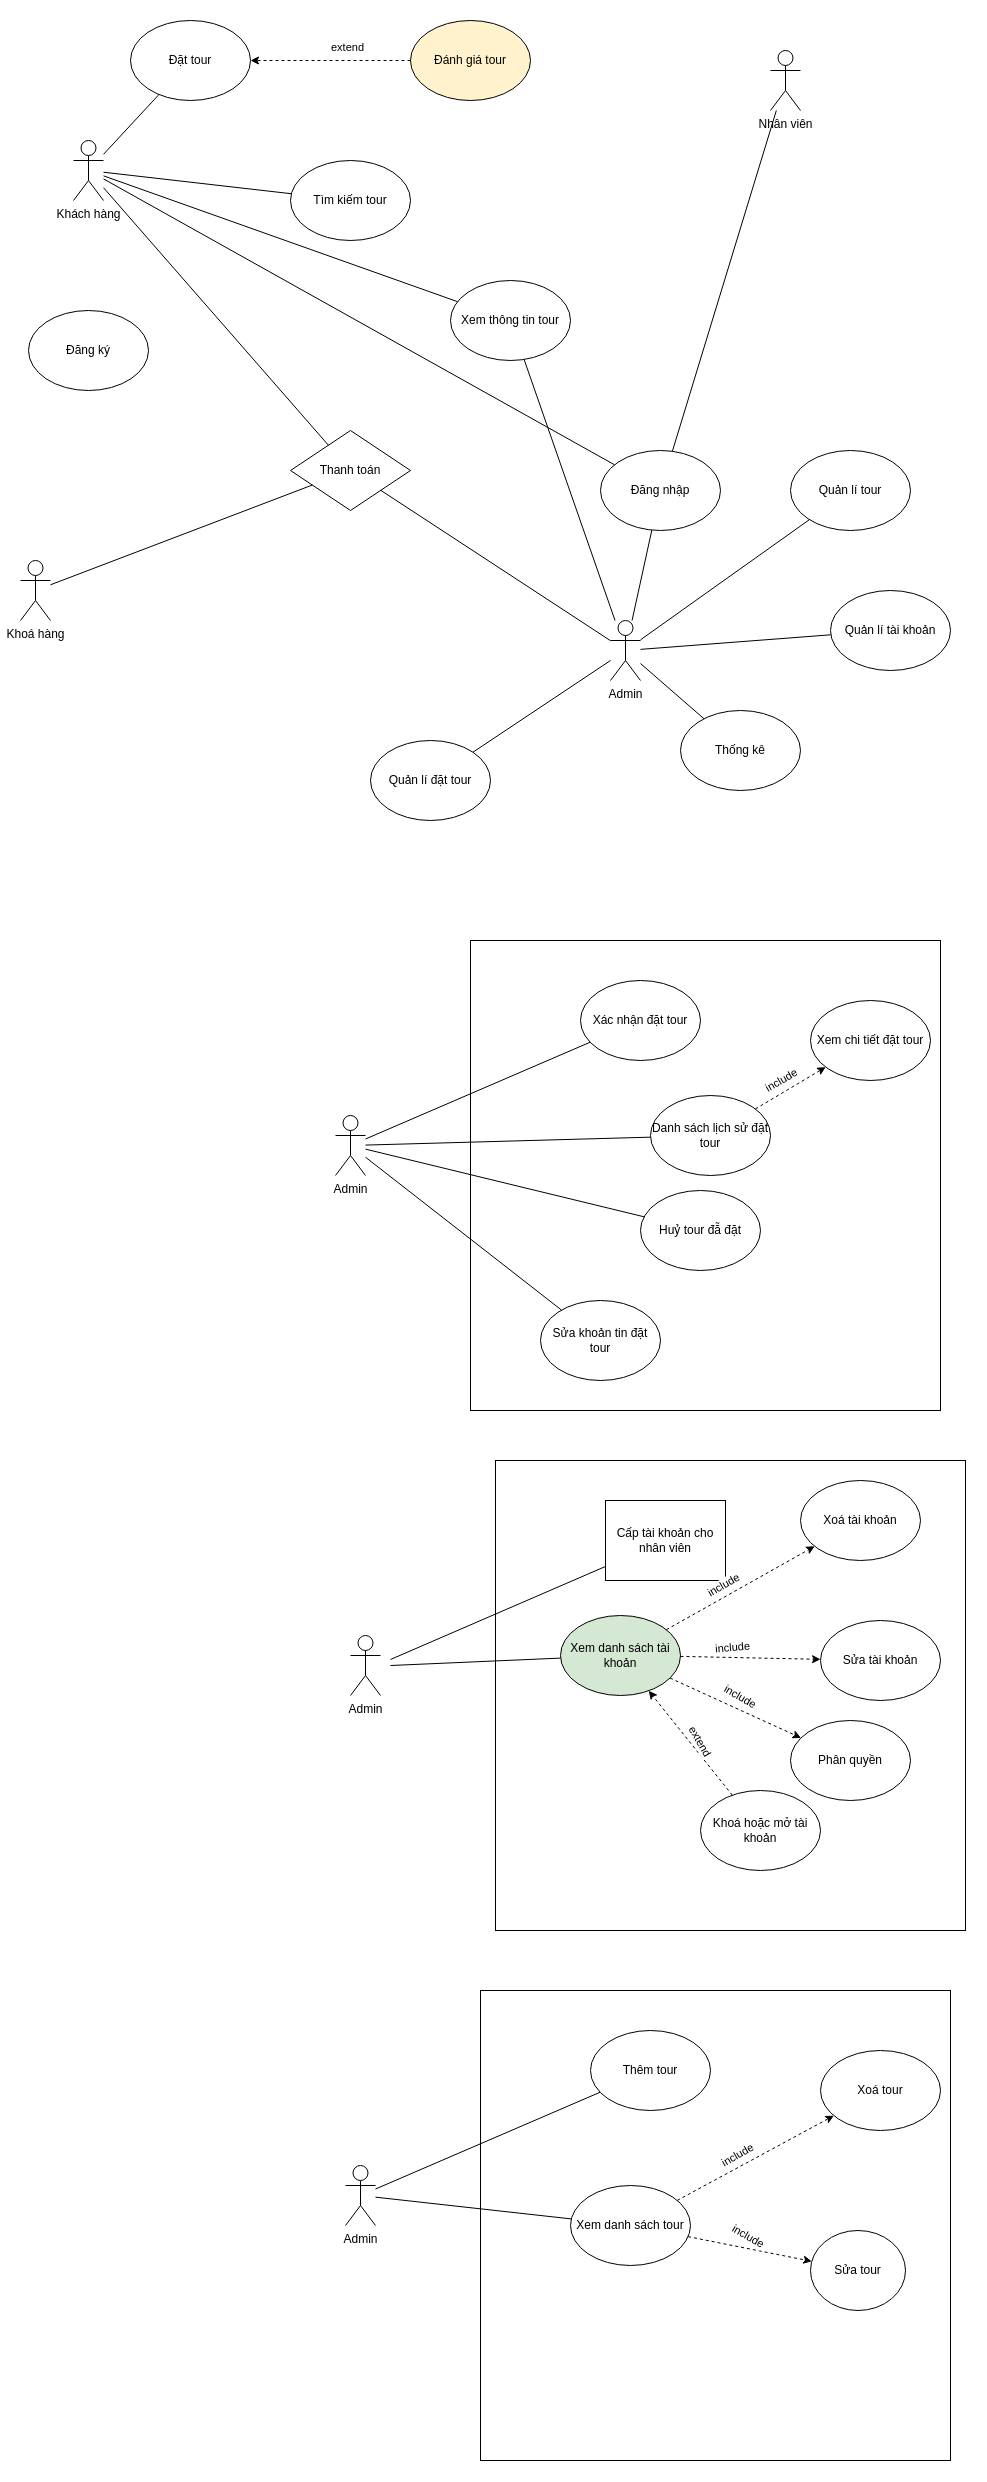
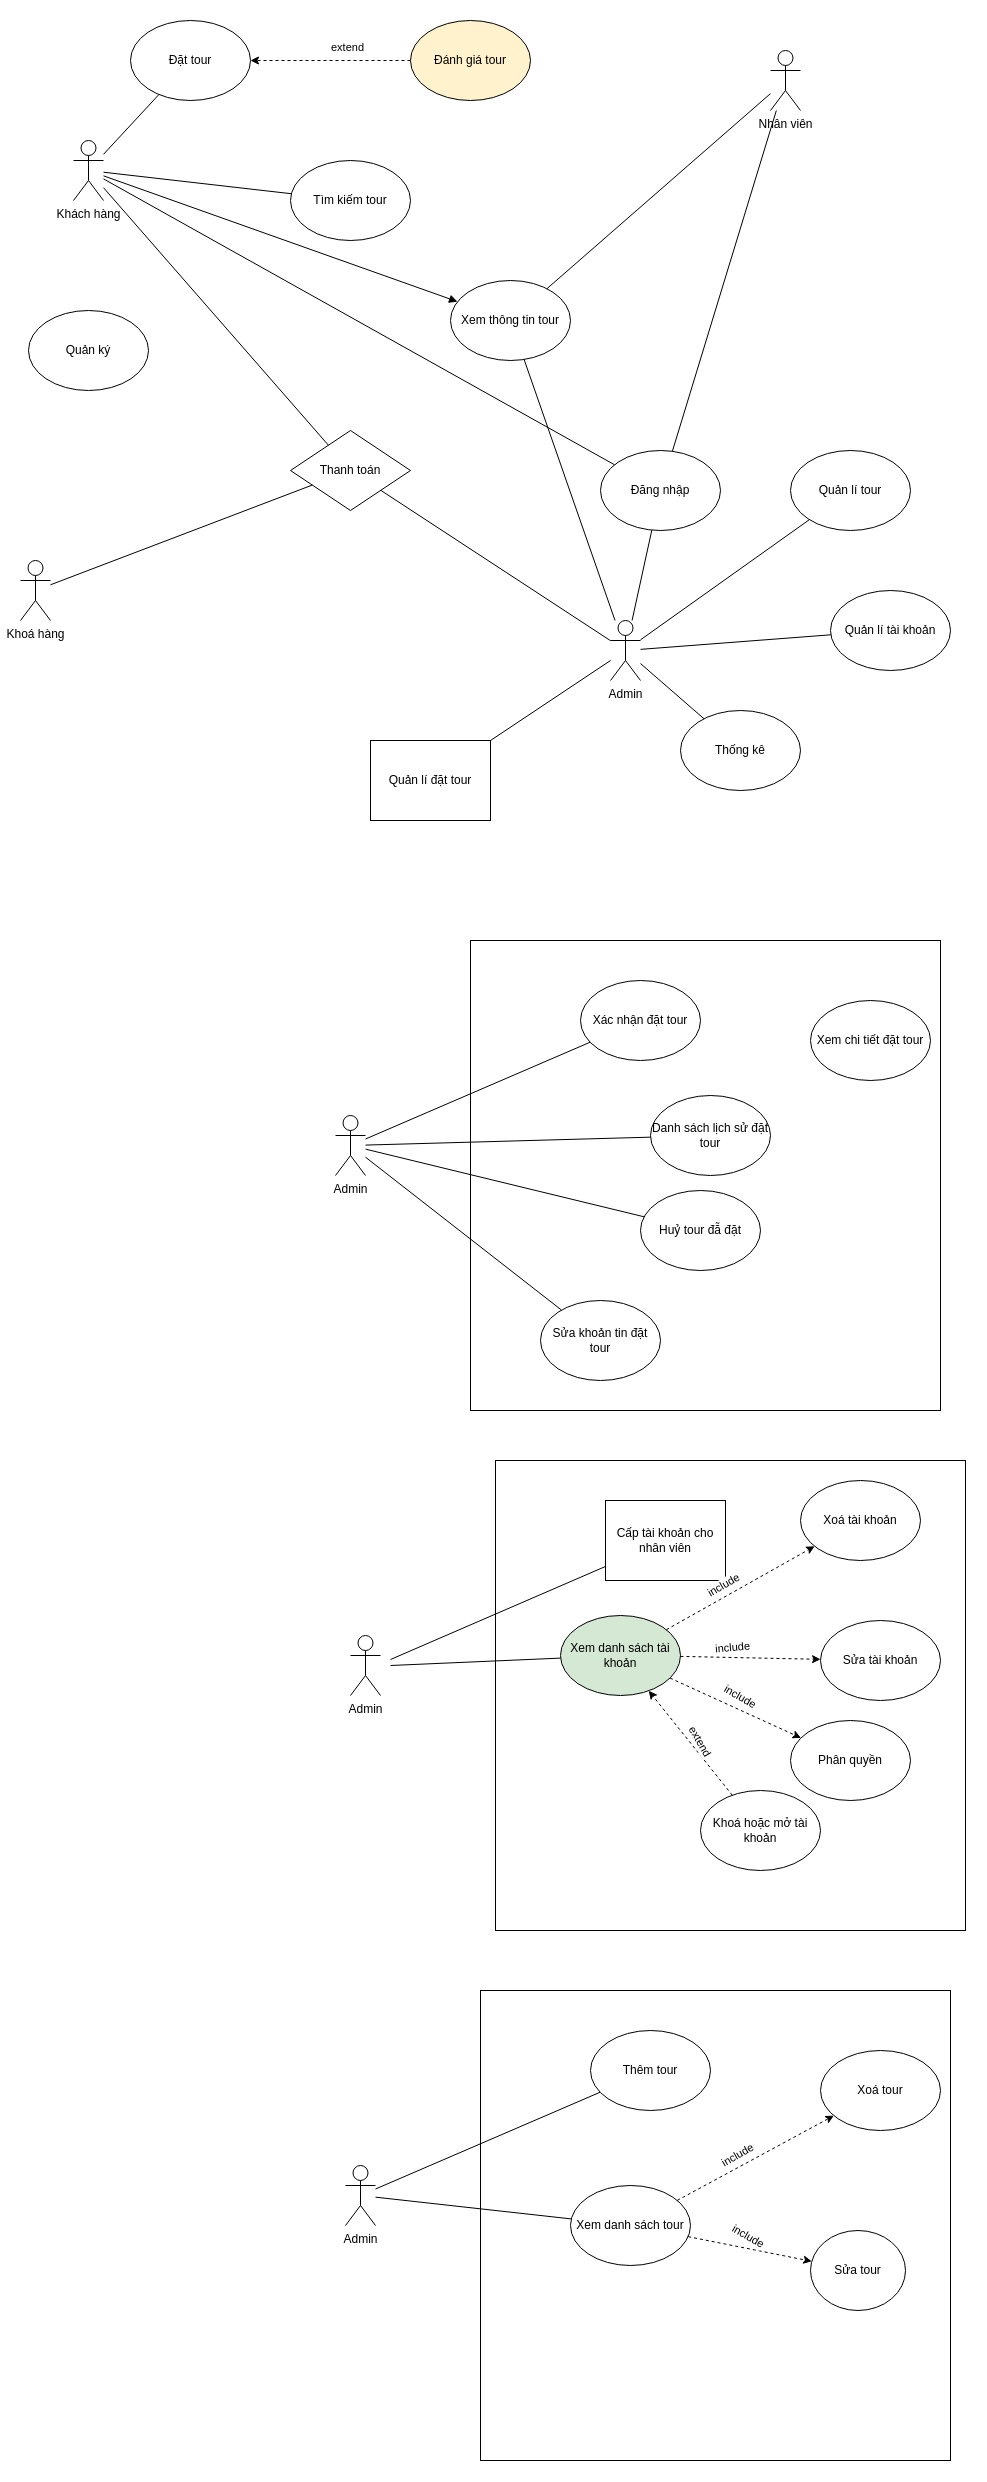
edge "Nhân viên" -- "Xem thông tin tour": added
edge "Khách hàng" -- "Xem thông tin tour": arrowhead none -> block
node "Đăng ký": label "Đăng ký" -> "Quản ký"
node "Quản lí đặt tour": shape ellipse -> rectangle
edge "Danh sách lịch sử đặt tour" -> "Xem chi tiết đặt tour": removed, label "include"
